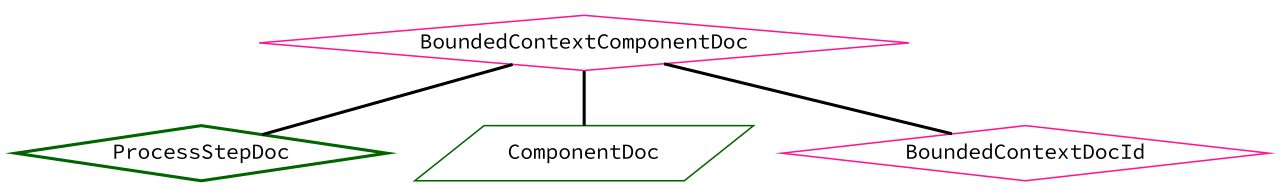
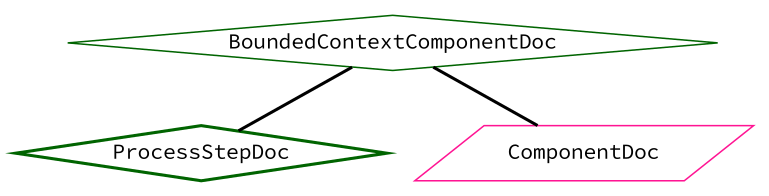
node "BoundedContextComponentDoc": color deeppink -> darkgreen
node "ComponentDoc": color darkgreen -> deeppink
node "BoundedContextDocId": removed
